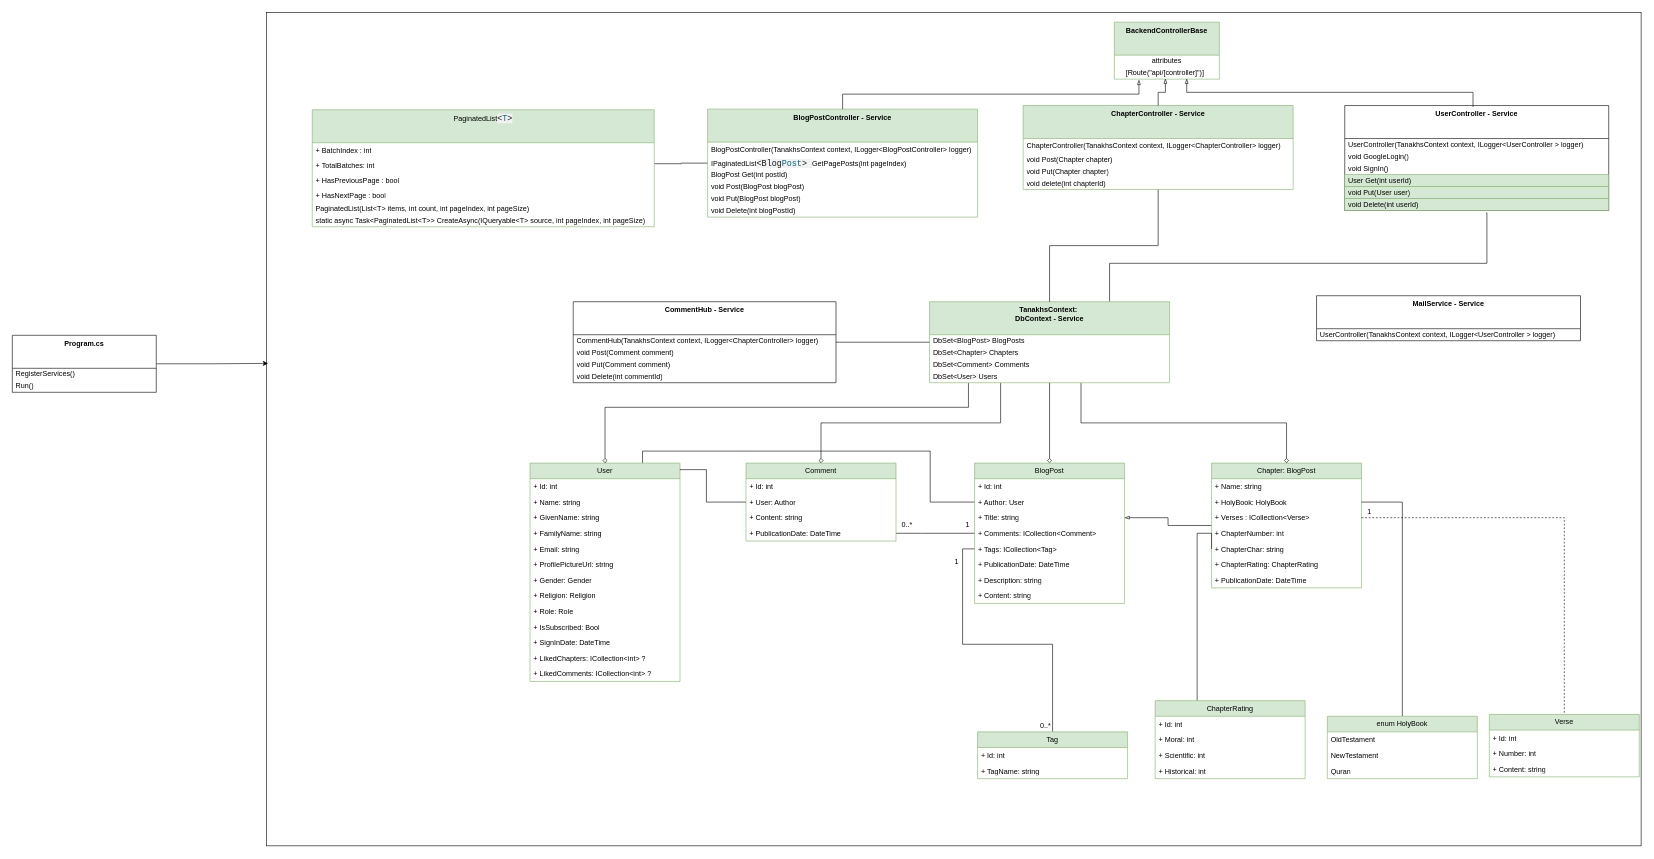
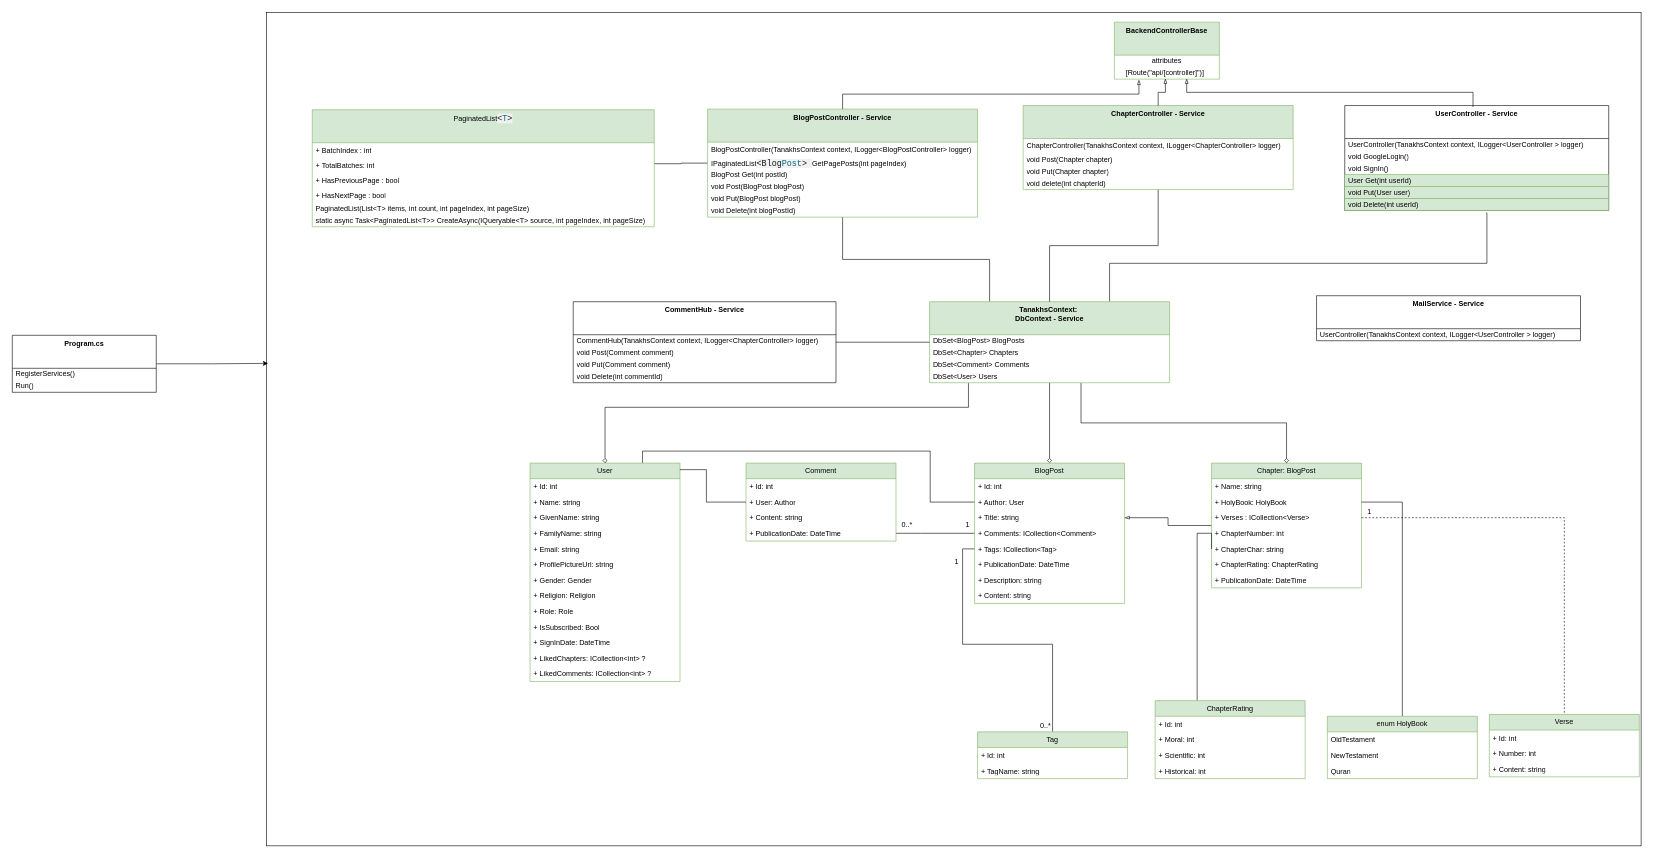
edge "BlogPostController - Service" -- "TanakhsContext: DbContext - Service": added
edge "DbSet<User> Users" -> "Comment": removed
